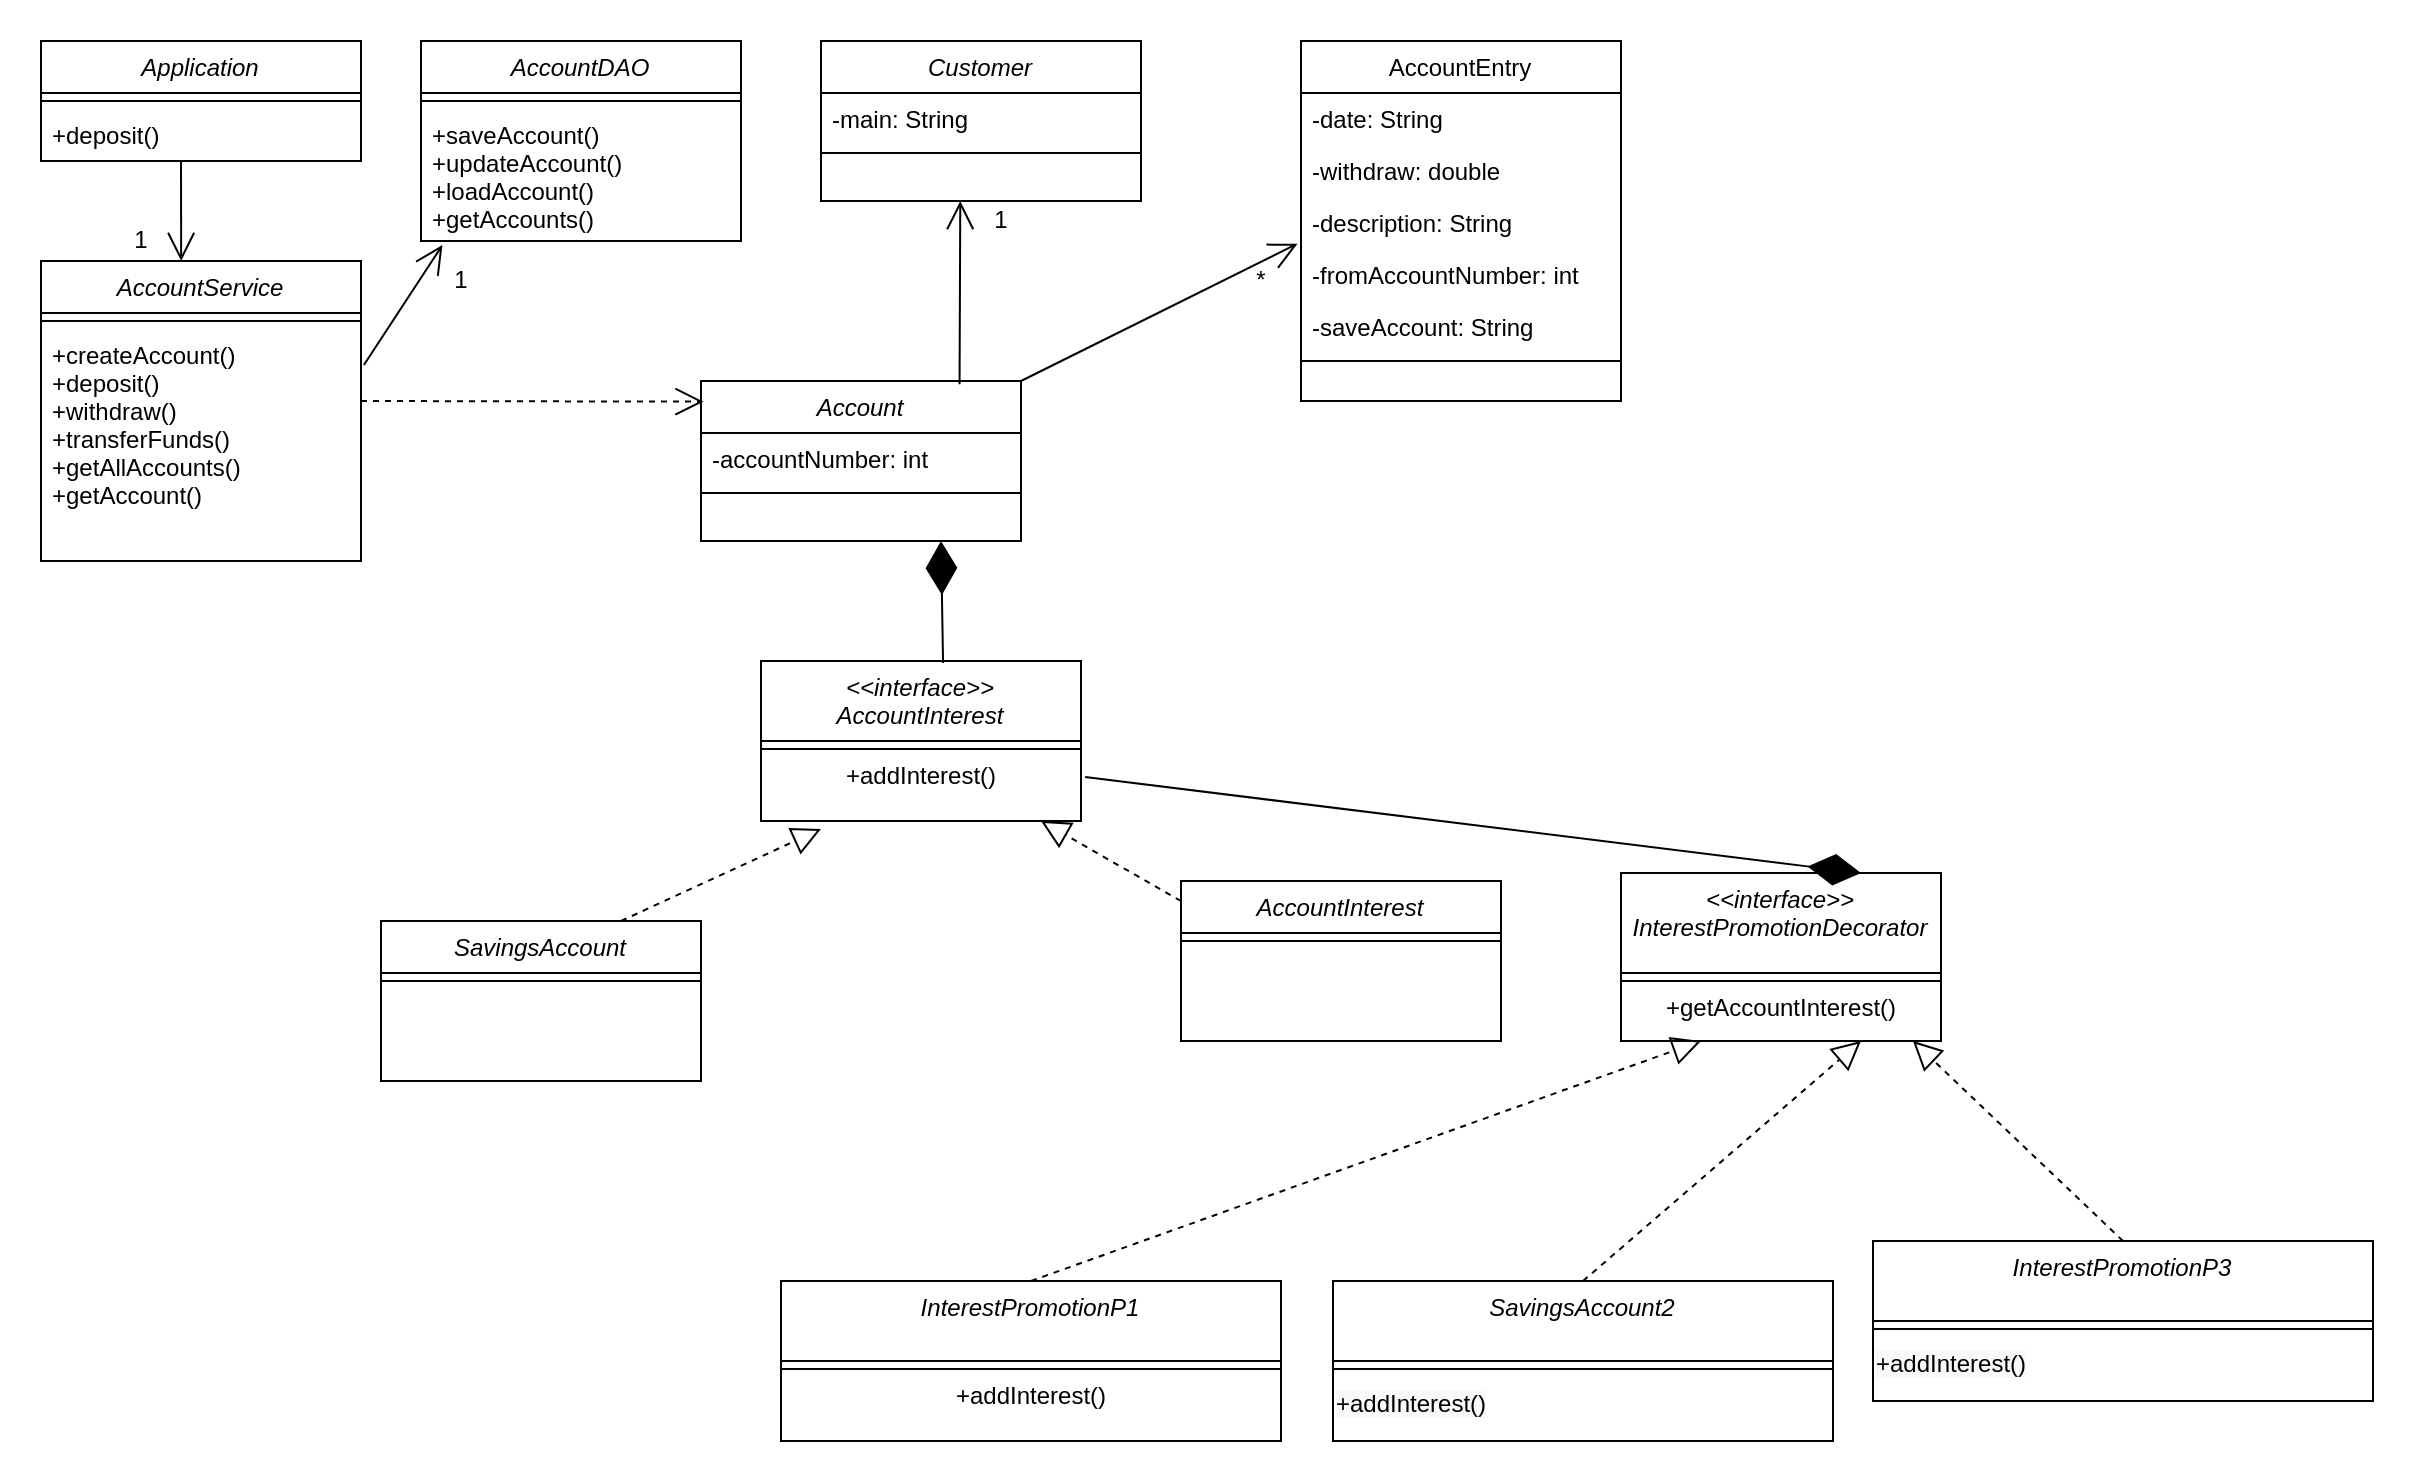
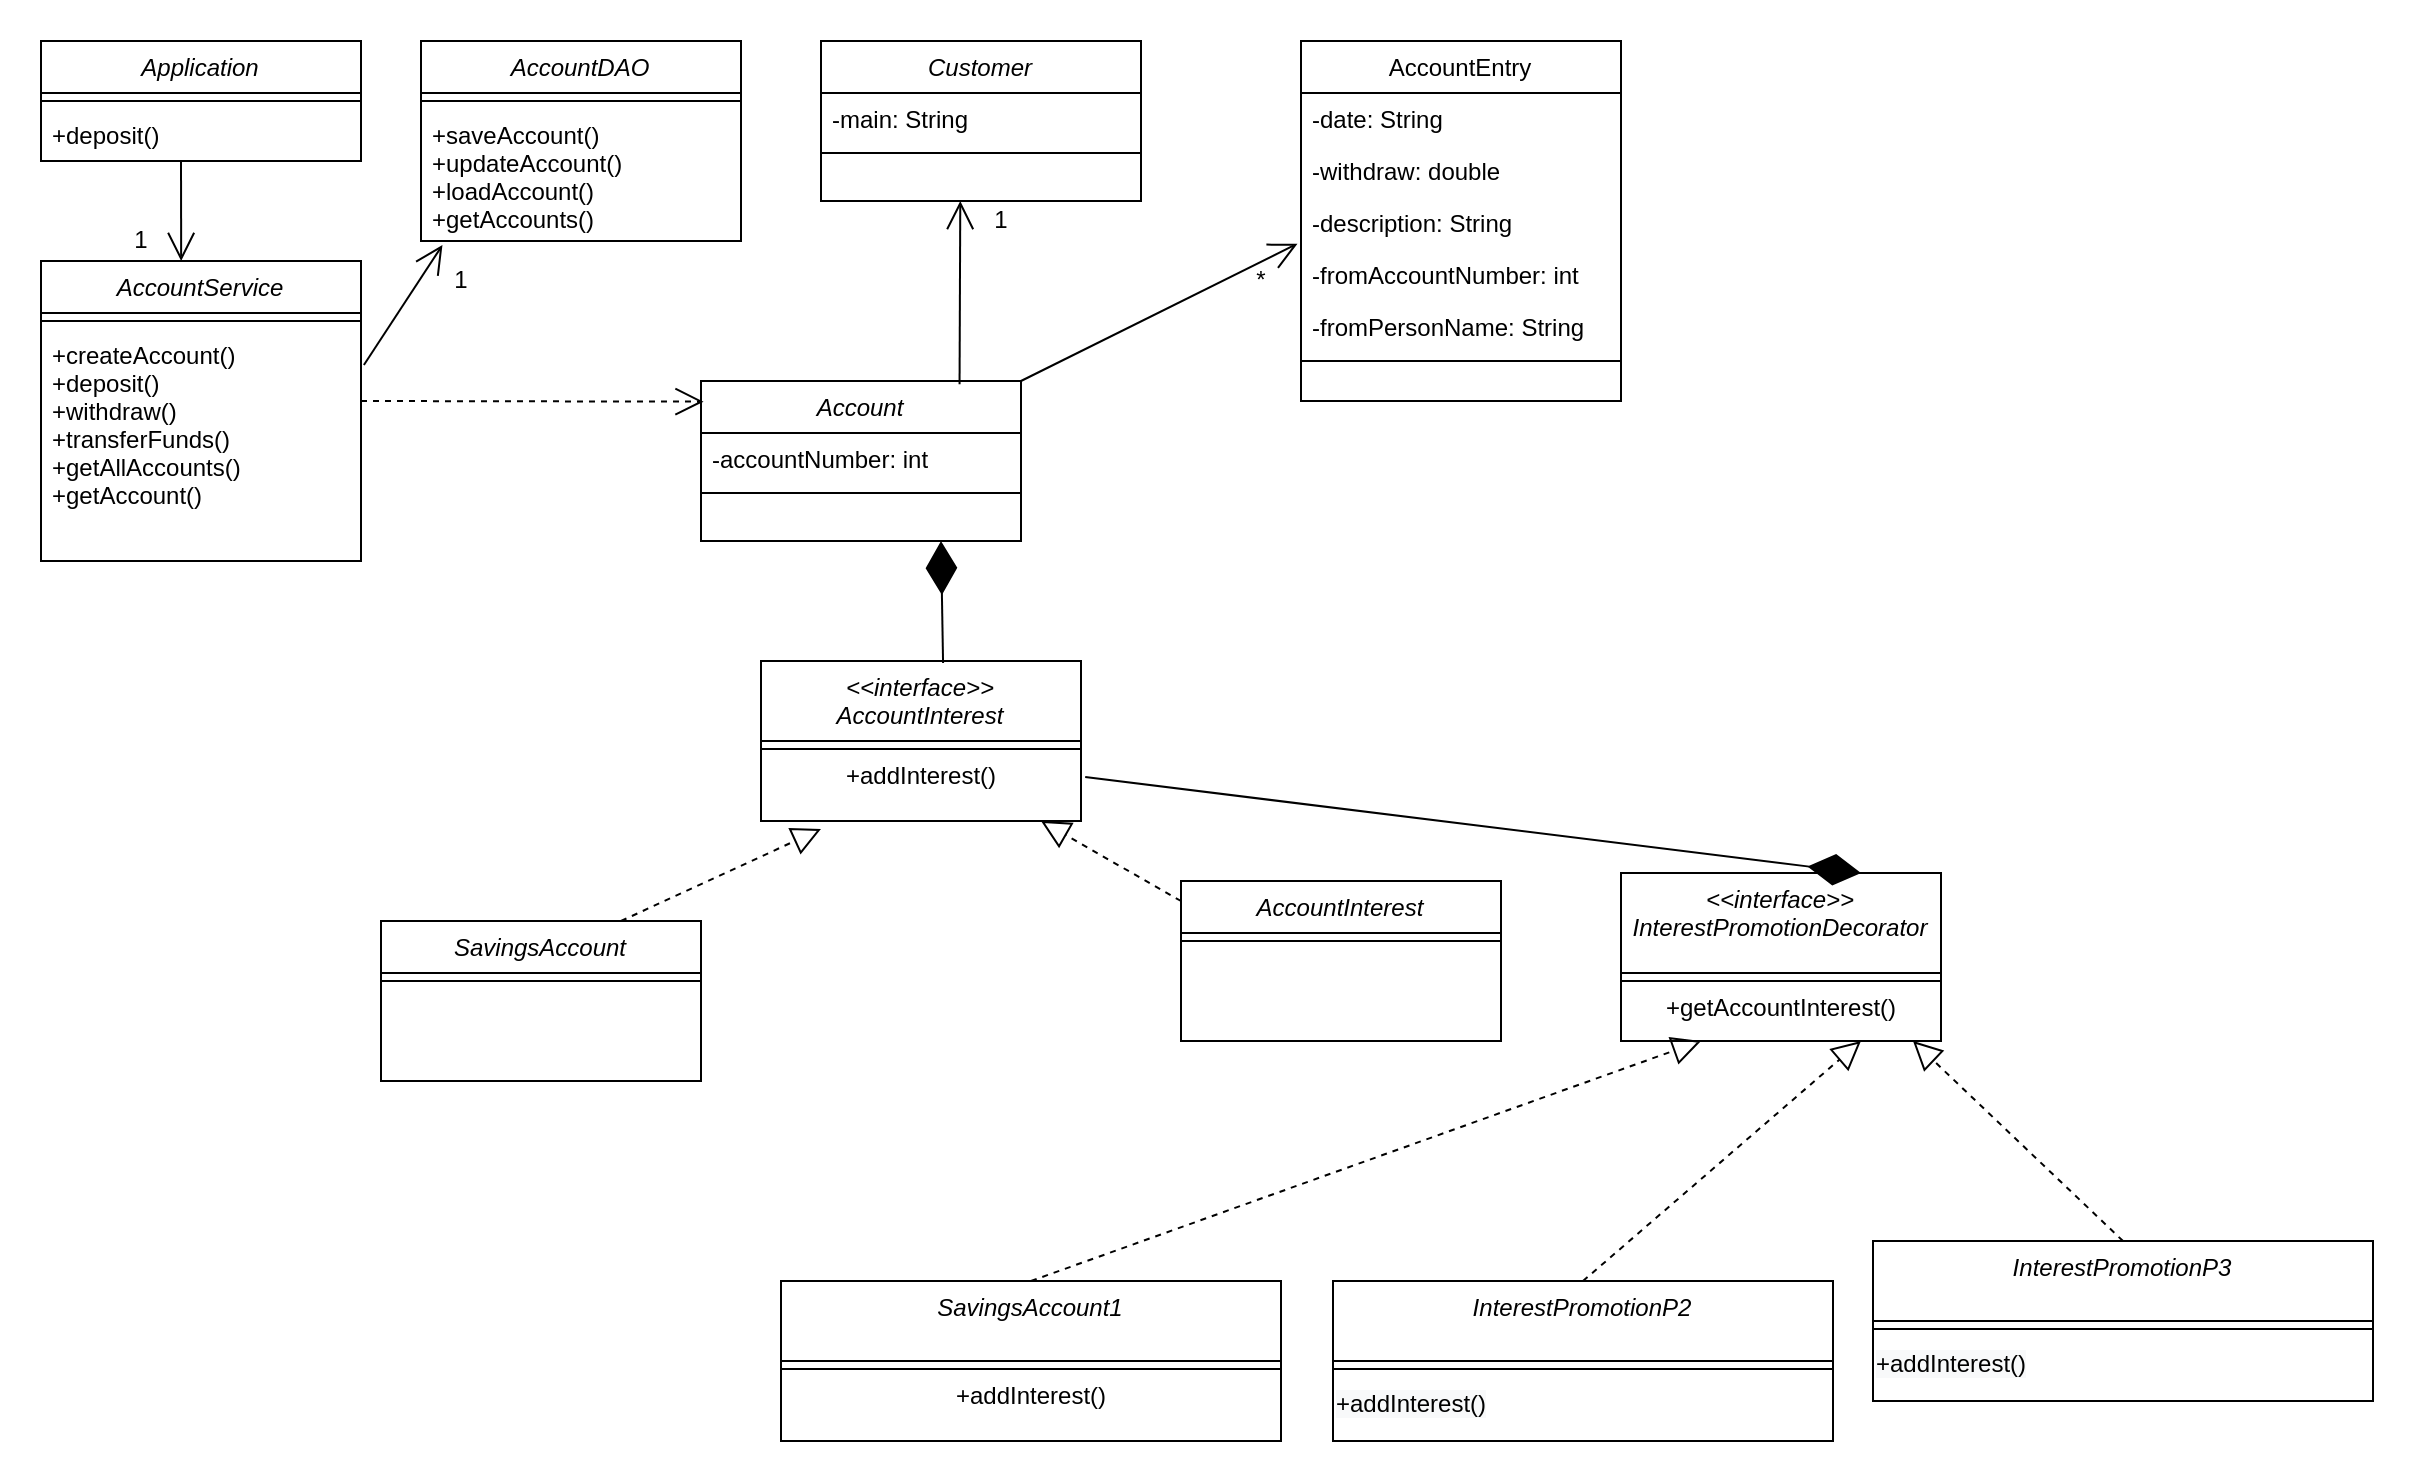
node "-saveAccount: String": label "-saveAccount: String" -> "-fromPersonName: String"
node "InterestPromotionP1": label "InterestPromotionP1" -> "SavingsAccount1"
node "SavingsAccount2": label "SavingsAccount2" -> "InterestPromotionP2"
